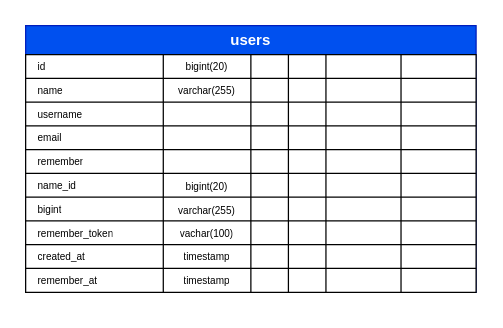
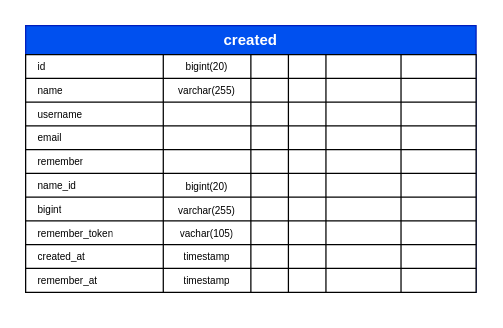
node "users": label "users" -> "created"
node "vachar(100)": label "vachar(100)" -> "vachar(105)"
